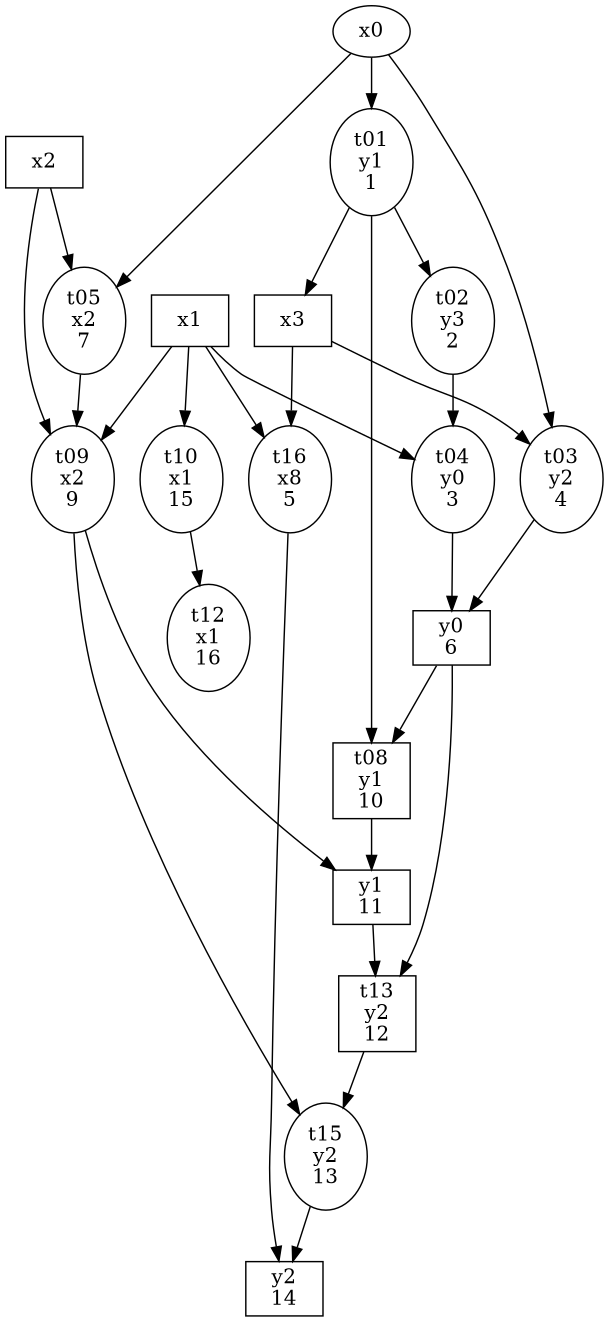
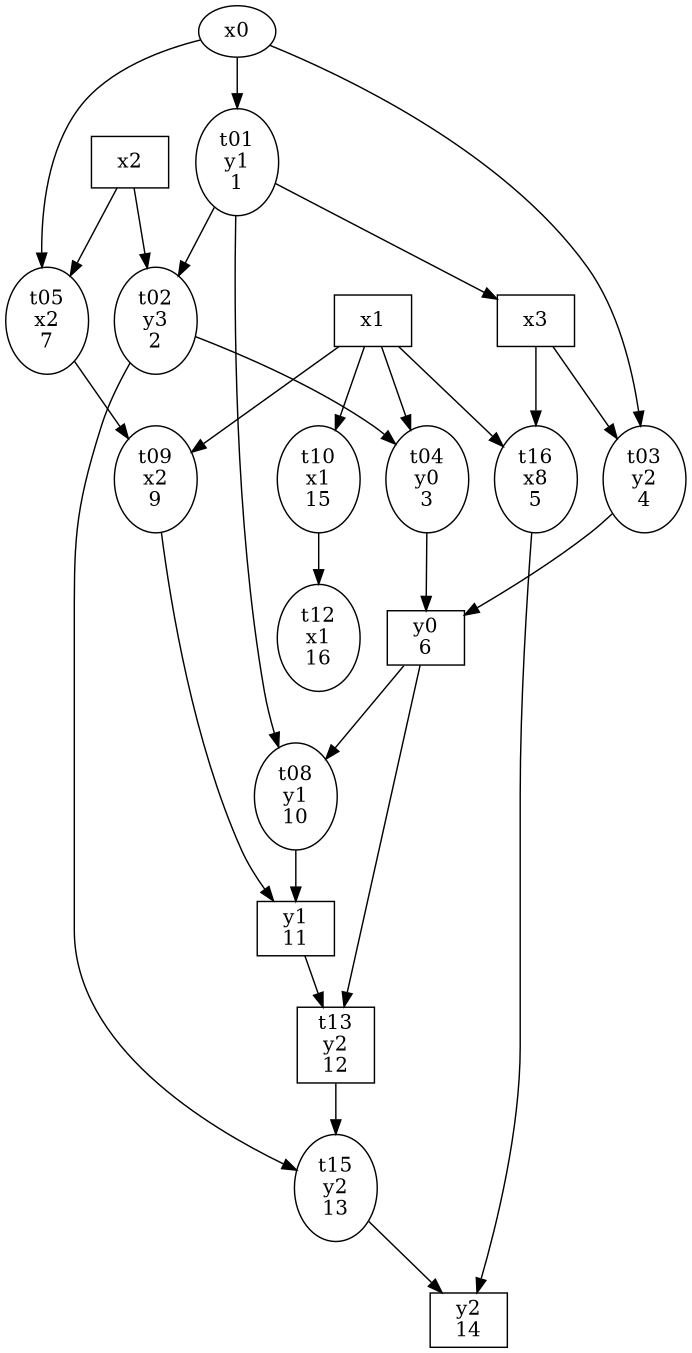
edge "x2" -> "t09 x2 9": now "x2" -> "t02 y3 2"
node "t08 y1 10": shape box -> ellipse
edge "t09 x2 9" -> "t15 y2 13": now "t02 y3 2" -> "t15 y2 13"
